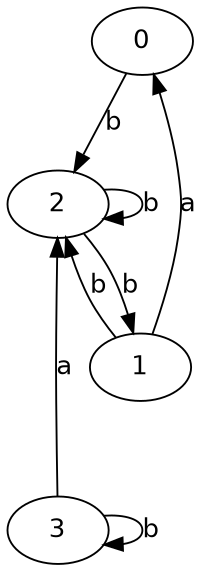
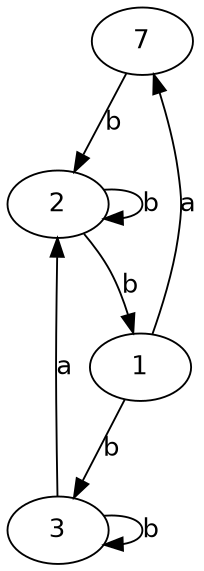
node "0": label "0" -> "7"
edge "1" -> "2": now "1" -> "3"
